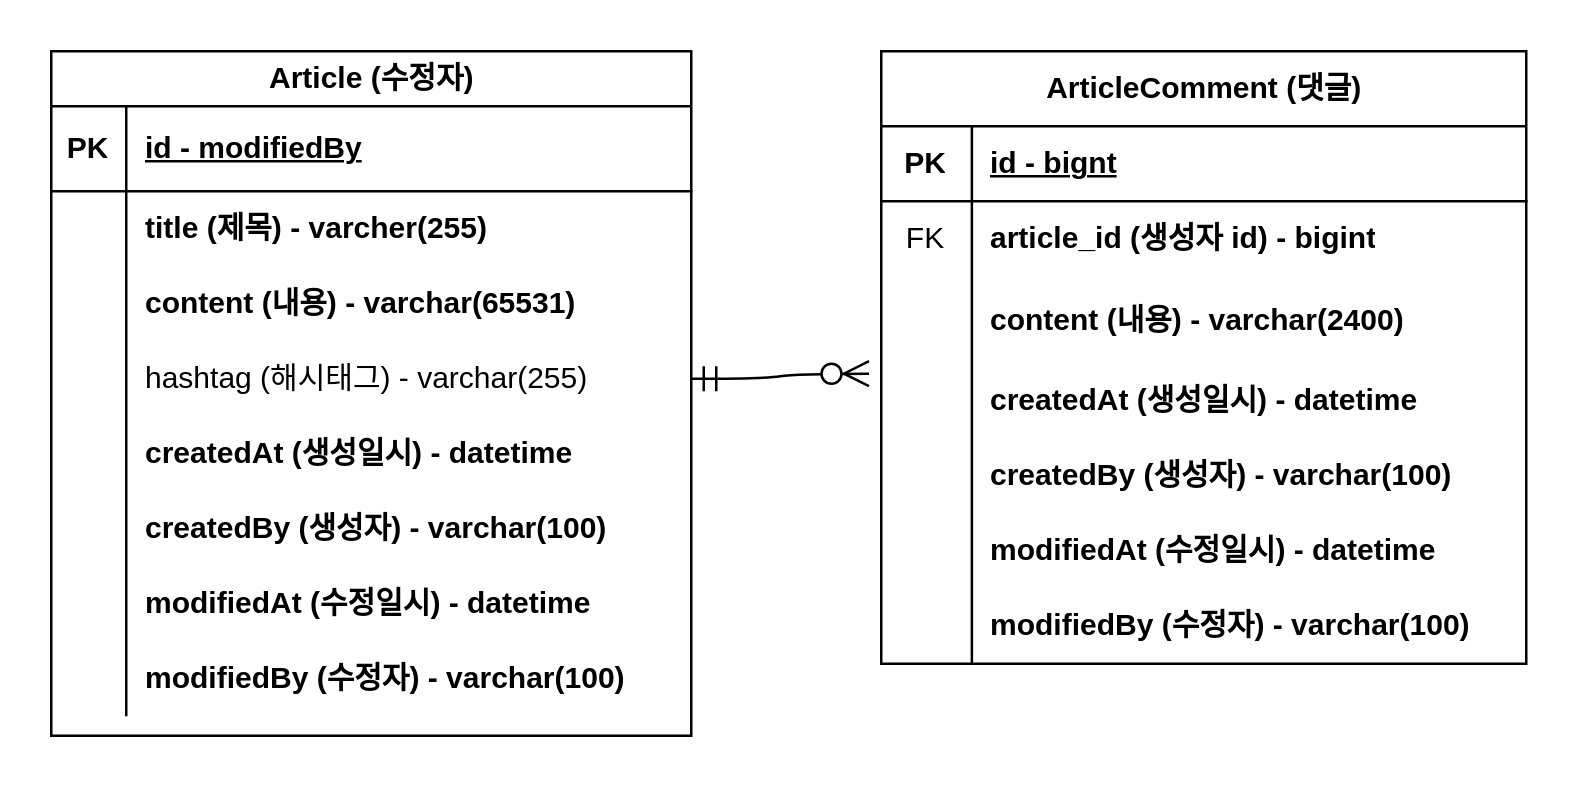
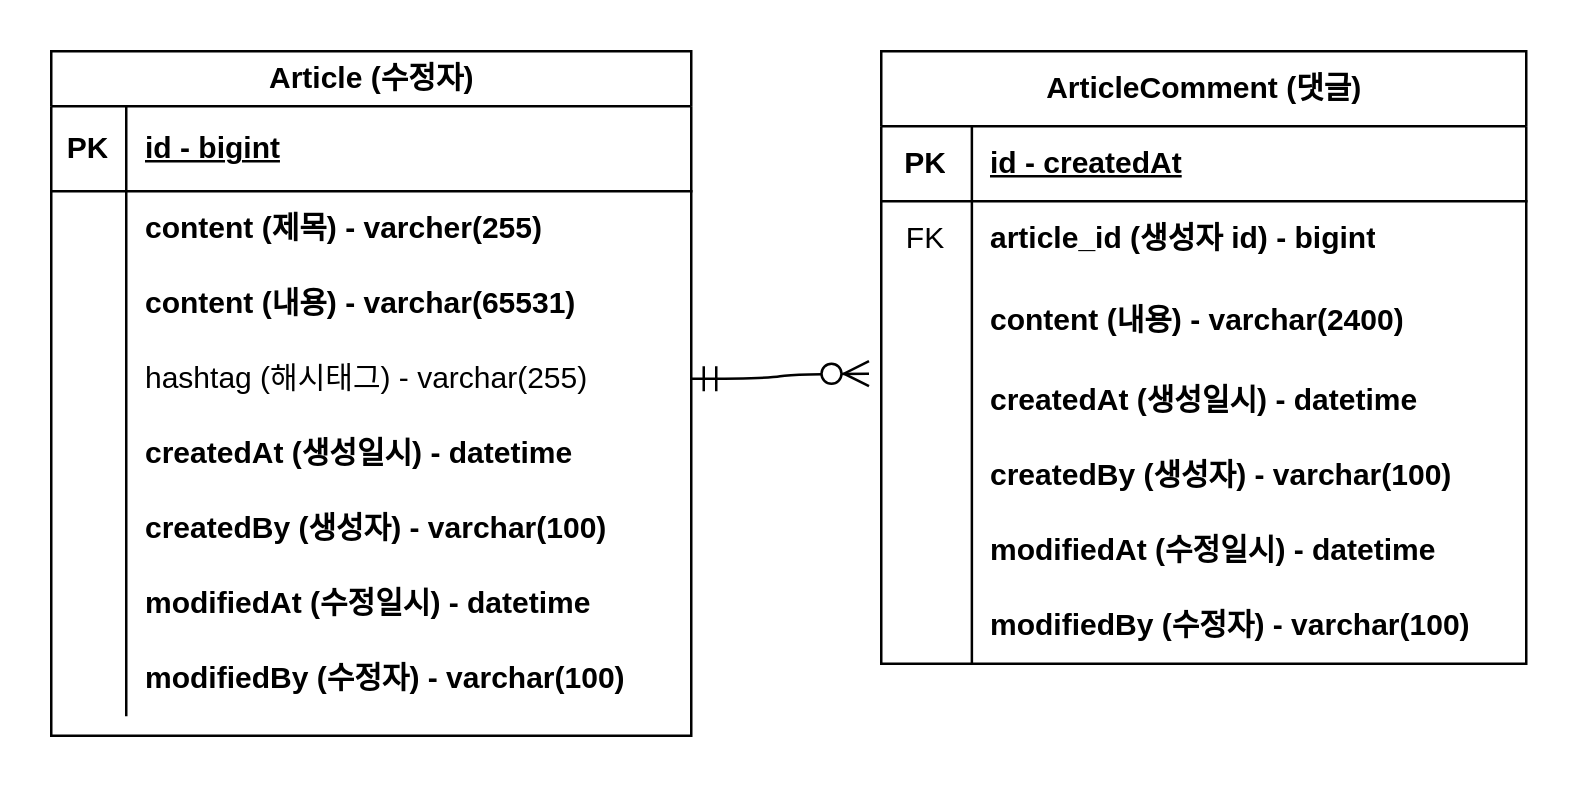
node "id - modifiedBy": label "id - modifiedBy" -> "id - bigint"
node "id - bignt": label "id - bignt" -> "id - createdAt"
node "title (제목) - varcher(255)": label "title (제목) - varcher(255)" -> "content (제목) - varcher(255)"
